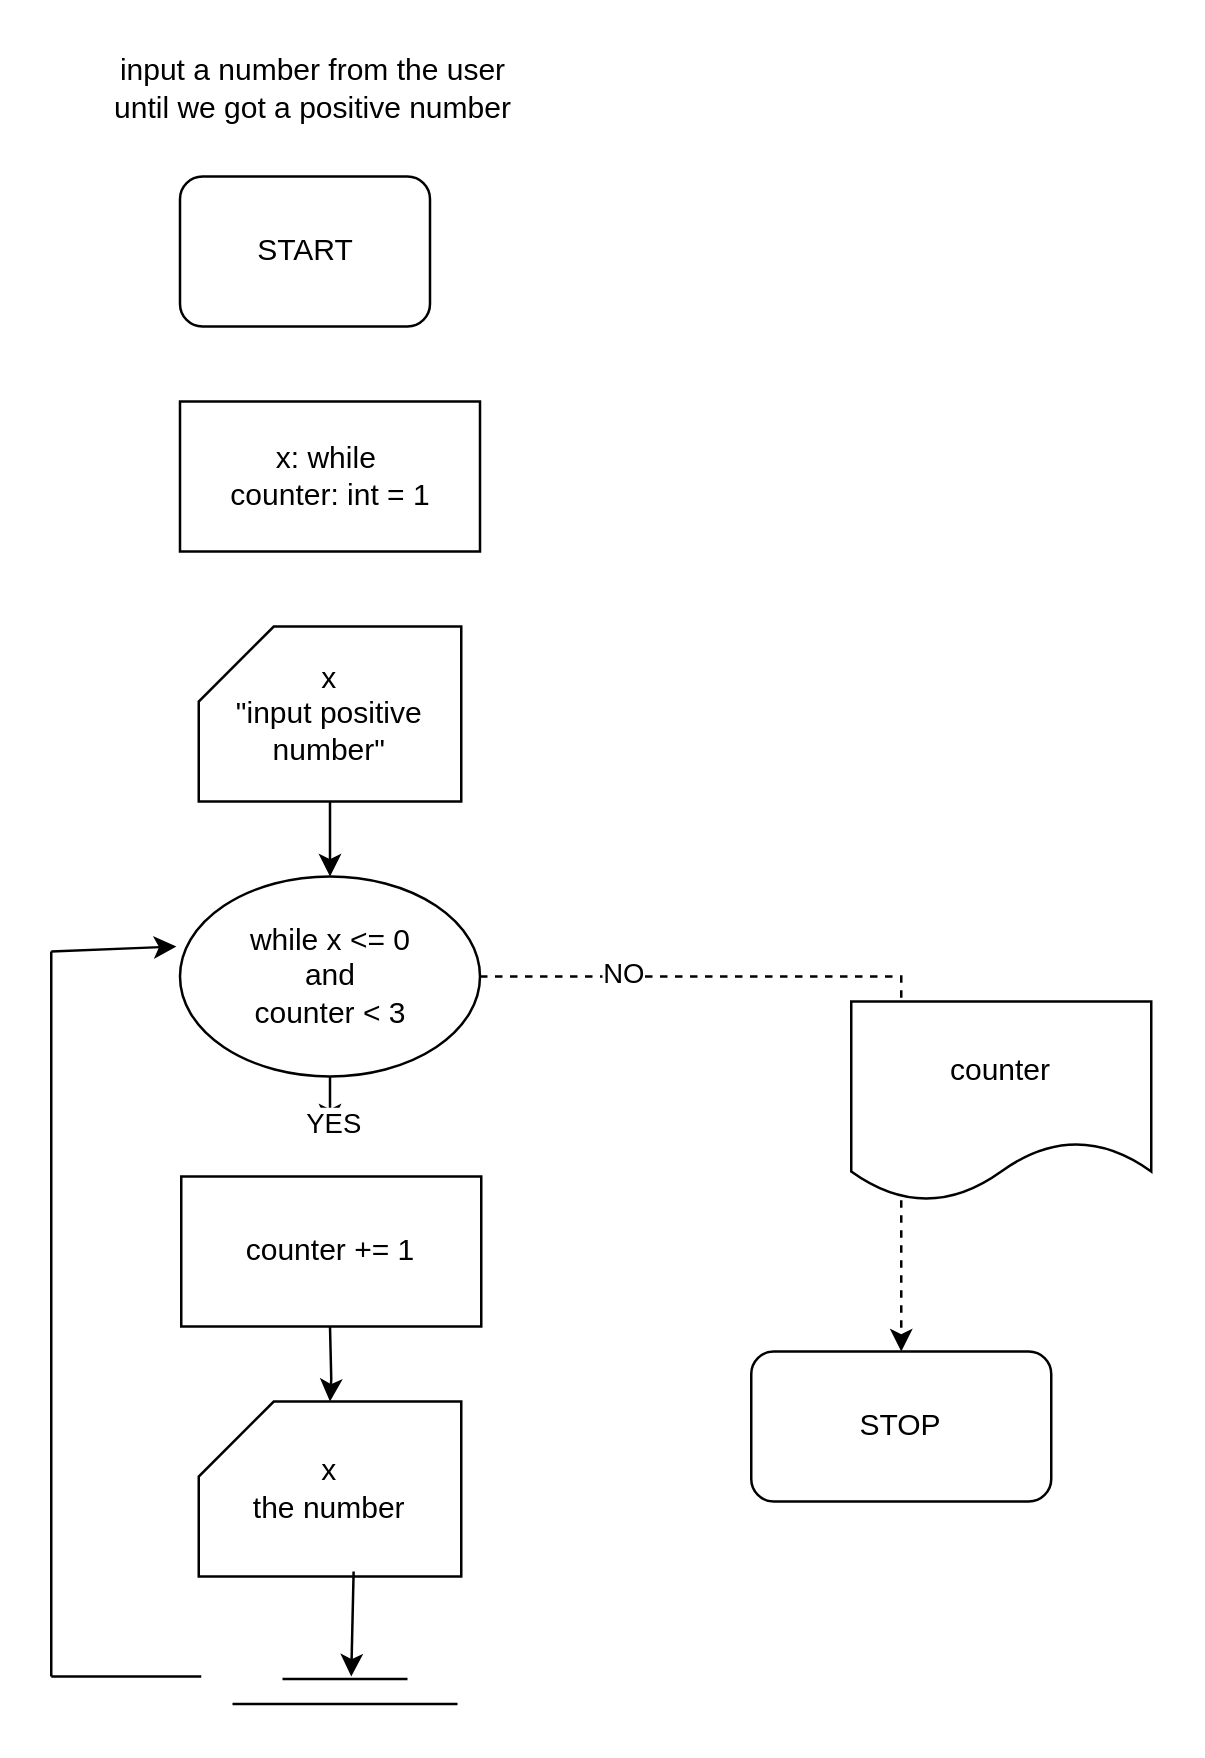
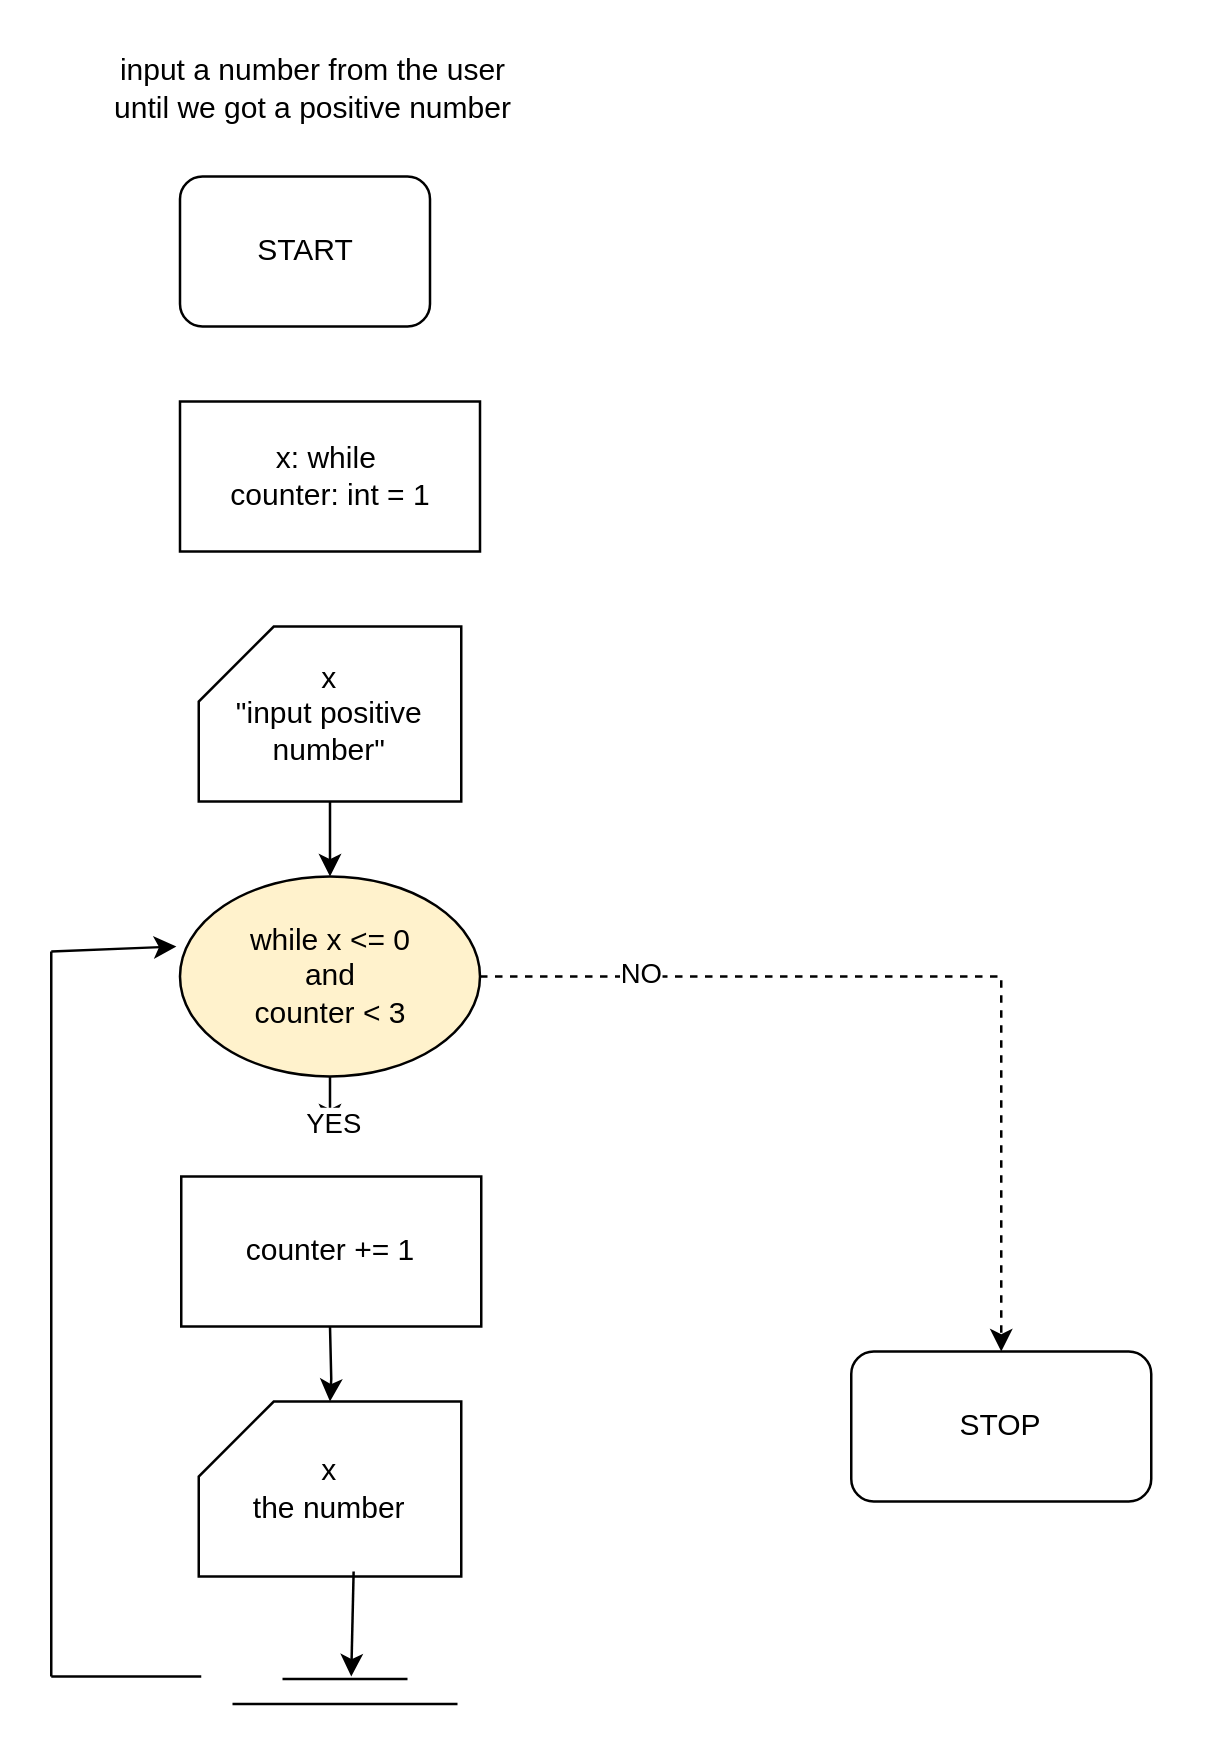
node "while x <= 0 and counter < 3": fillcolor #ffffff -> #fff2cc
node "counter": removed
node "STOP": moved (901, 1426) -> (1001, 1426)
